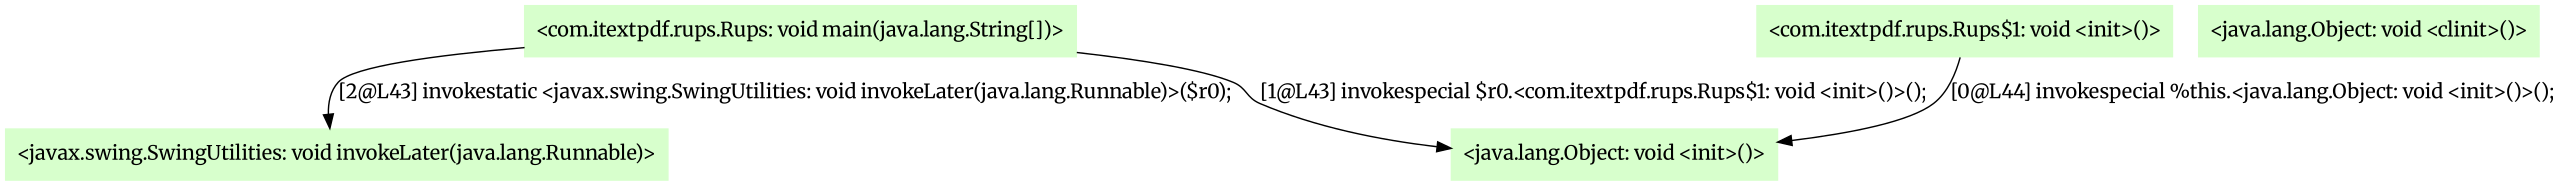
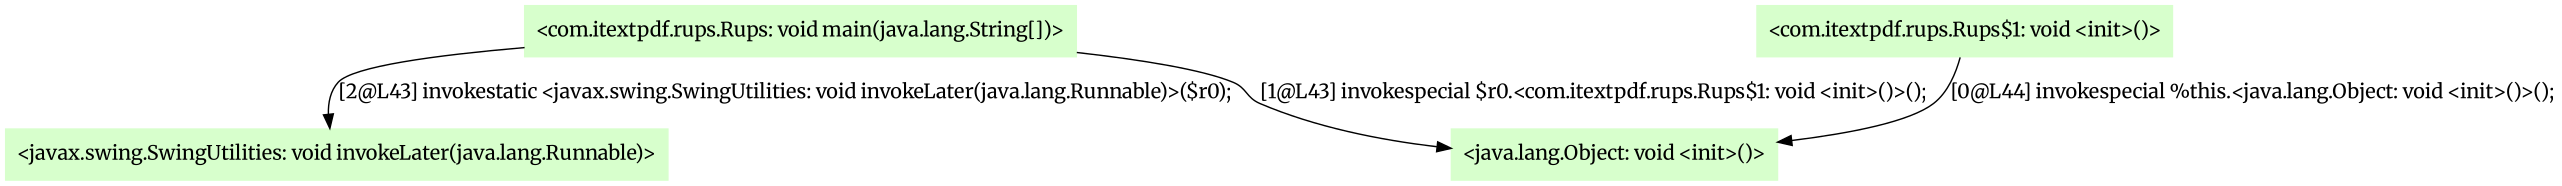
node "<java.lang.Object: void <clinit>()>": removed
